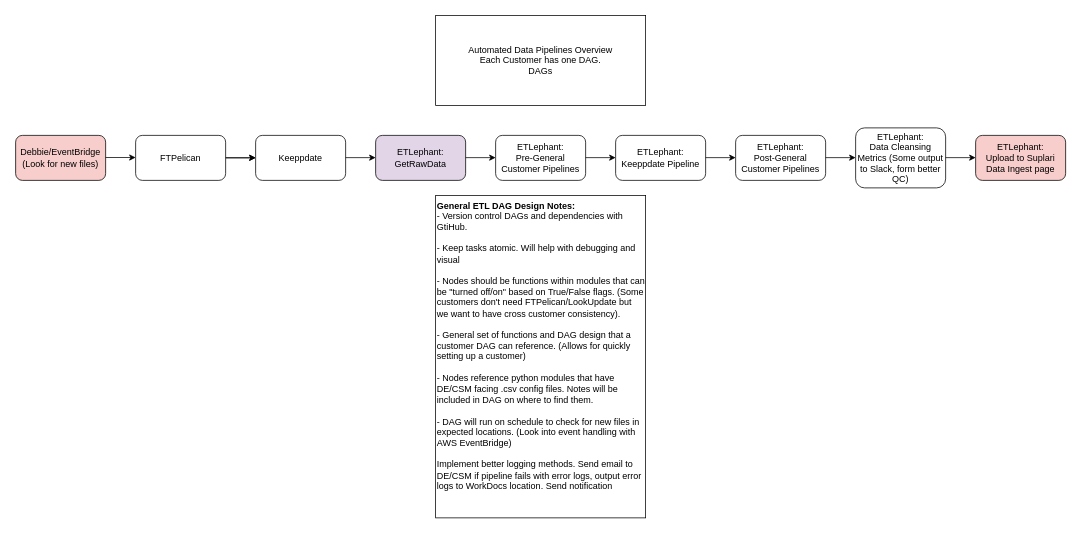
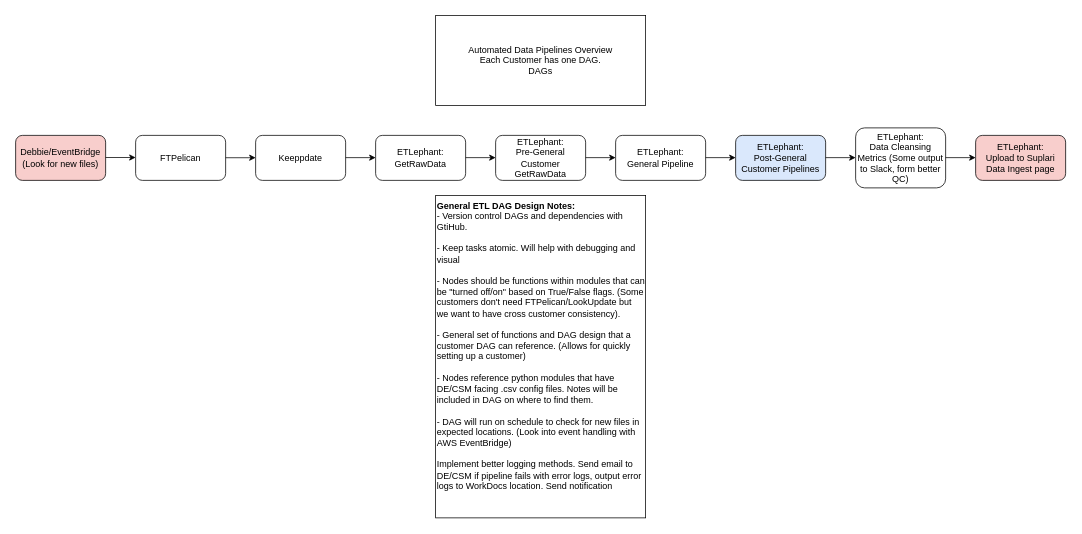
edge "FTPelican" -> "Keeppdate": removed
node "ETLephant: GetRawData": fillcolor #e1d5e7 -> #ffffff
node "ETLephant: Pre-General Customer Pipelines": label "ETLephant: Pre-General Customer Pipelines" -> "ETLephant: Pre-General Customer GetRawData"
node "ETLephant: Keeppdate Pipeline": label "ETLephant: Keeppdate Pipeline" -> "ETLephant: General Pipeline"
node "ETLephant: Post-General Customer Pipelines": fillcolor #ffffff -> #dae8fc
